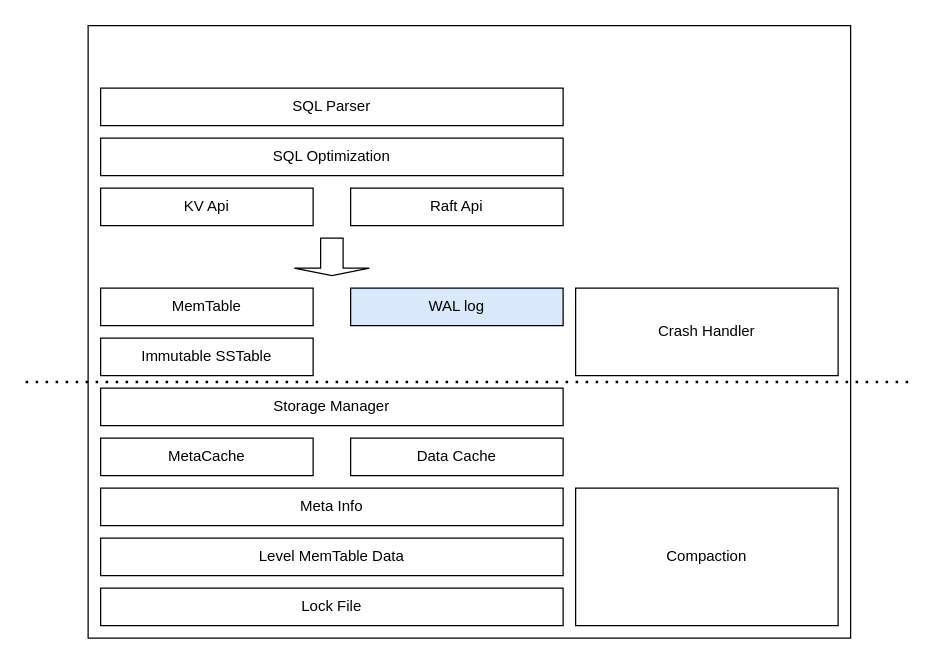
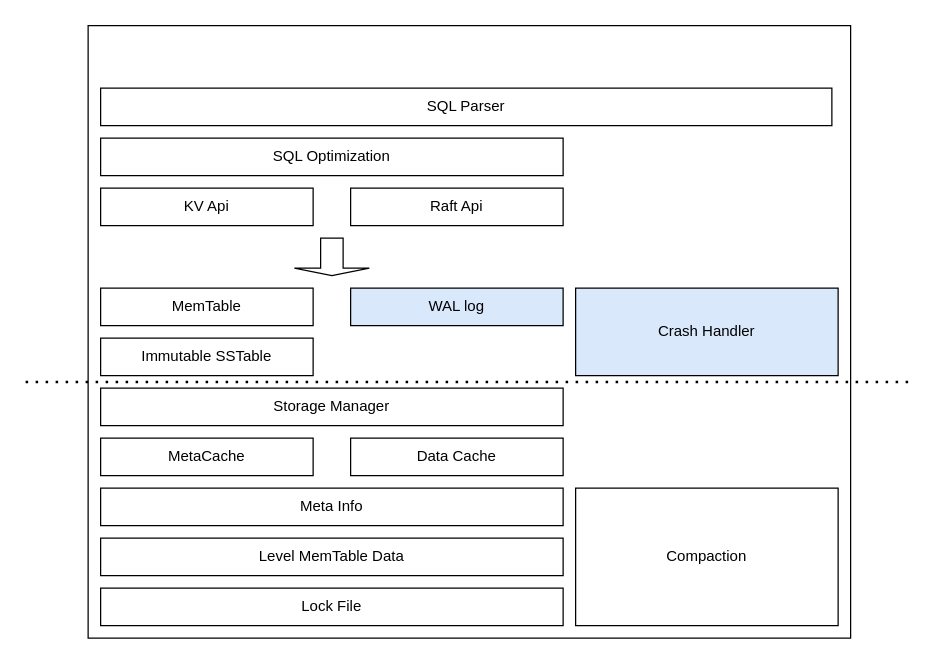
node "SQL Parser": size 463x38 -> 731x38
node "Crash Handler": fillcolor #ffffff -> #dae8fc
